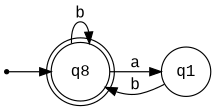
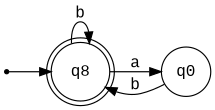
node "q1": label "q1" -> "q0"
